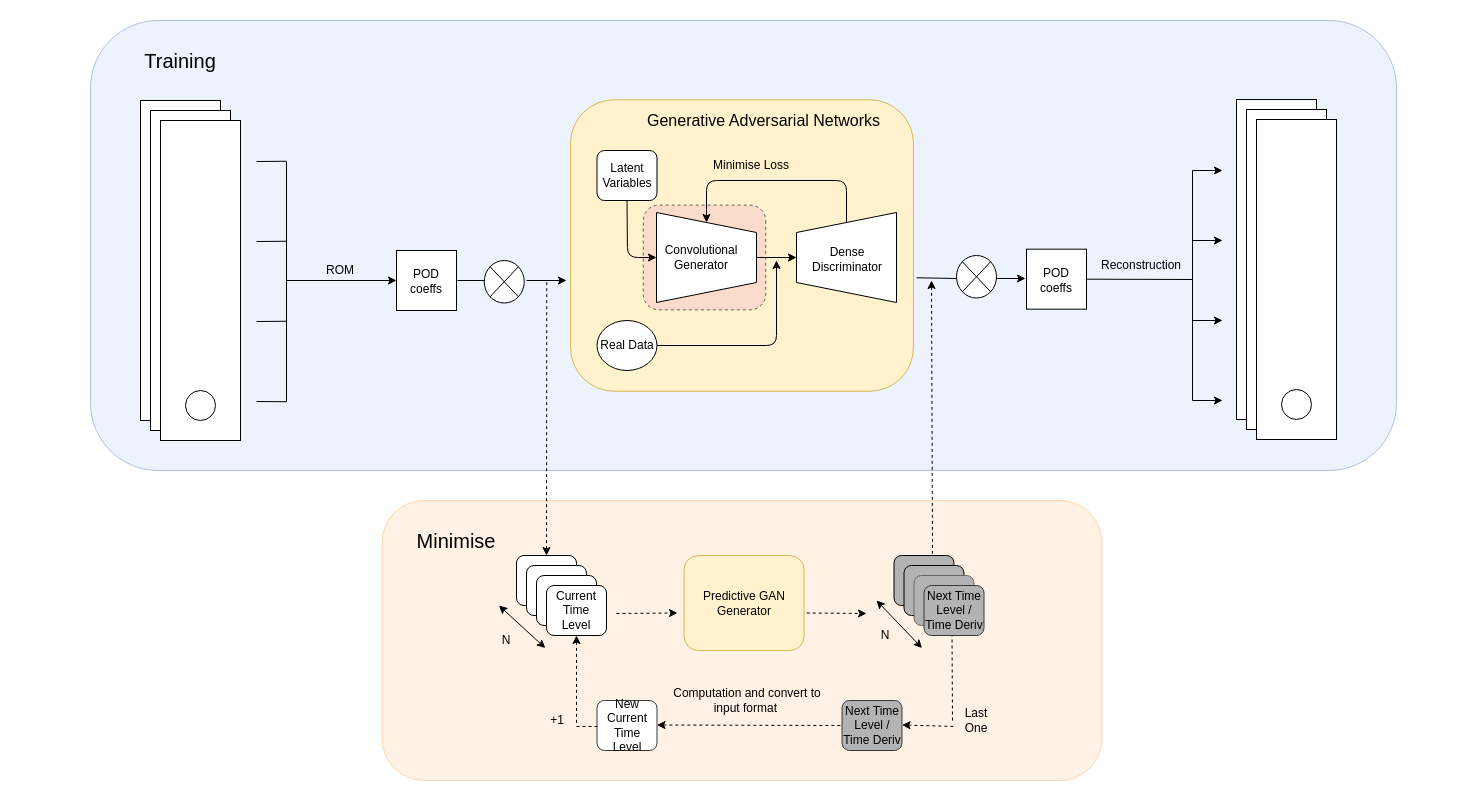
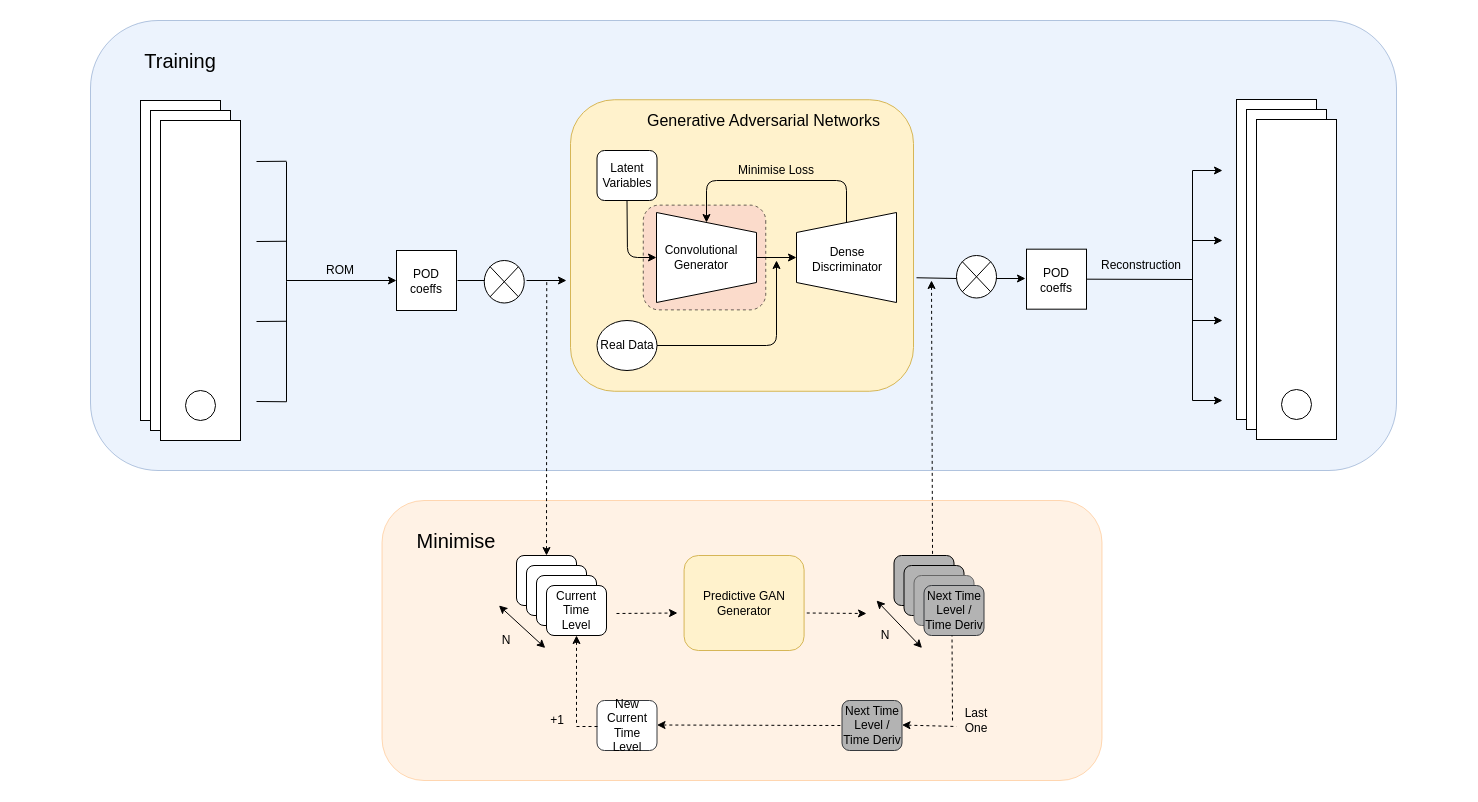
node "Minimise Loss": moved (752, 166) -> (777, 171)
node "Computation and convert to input format": removed
